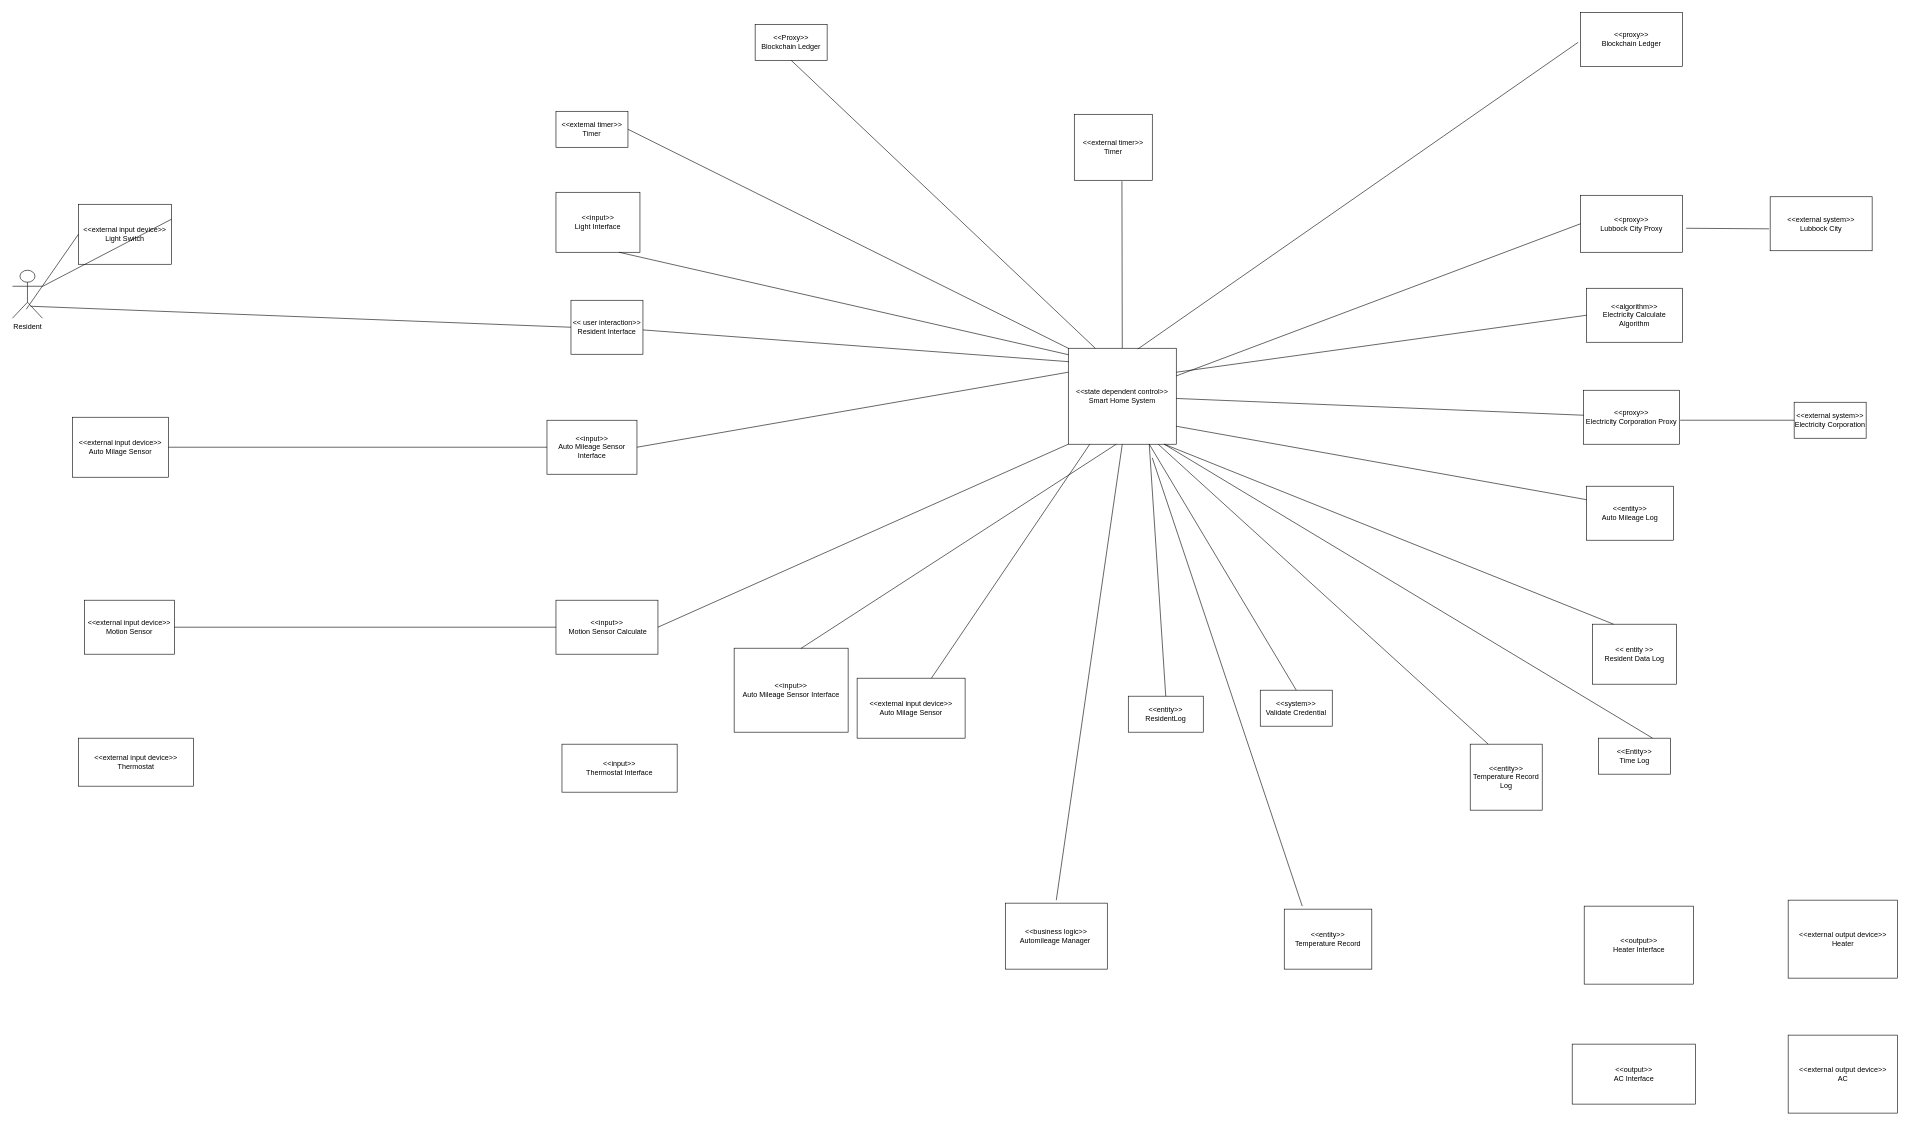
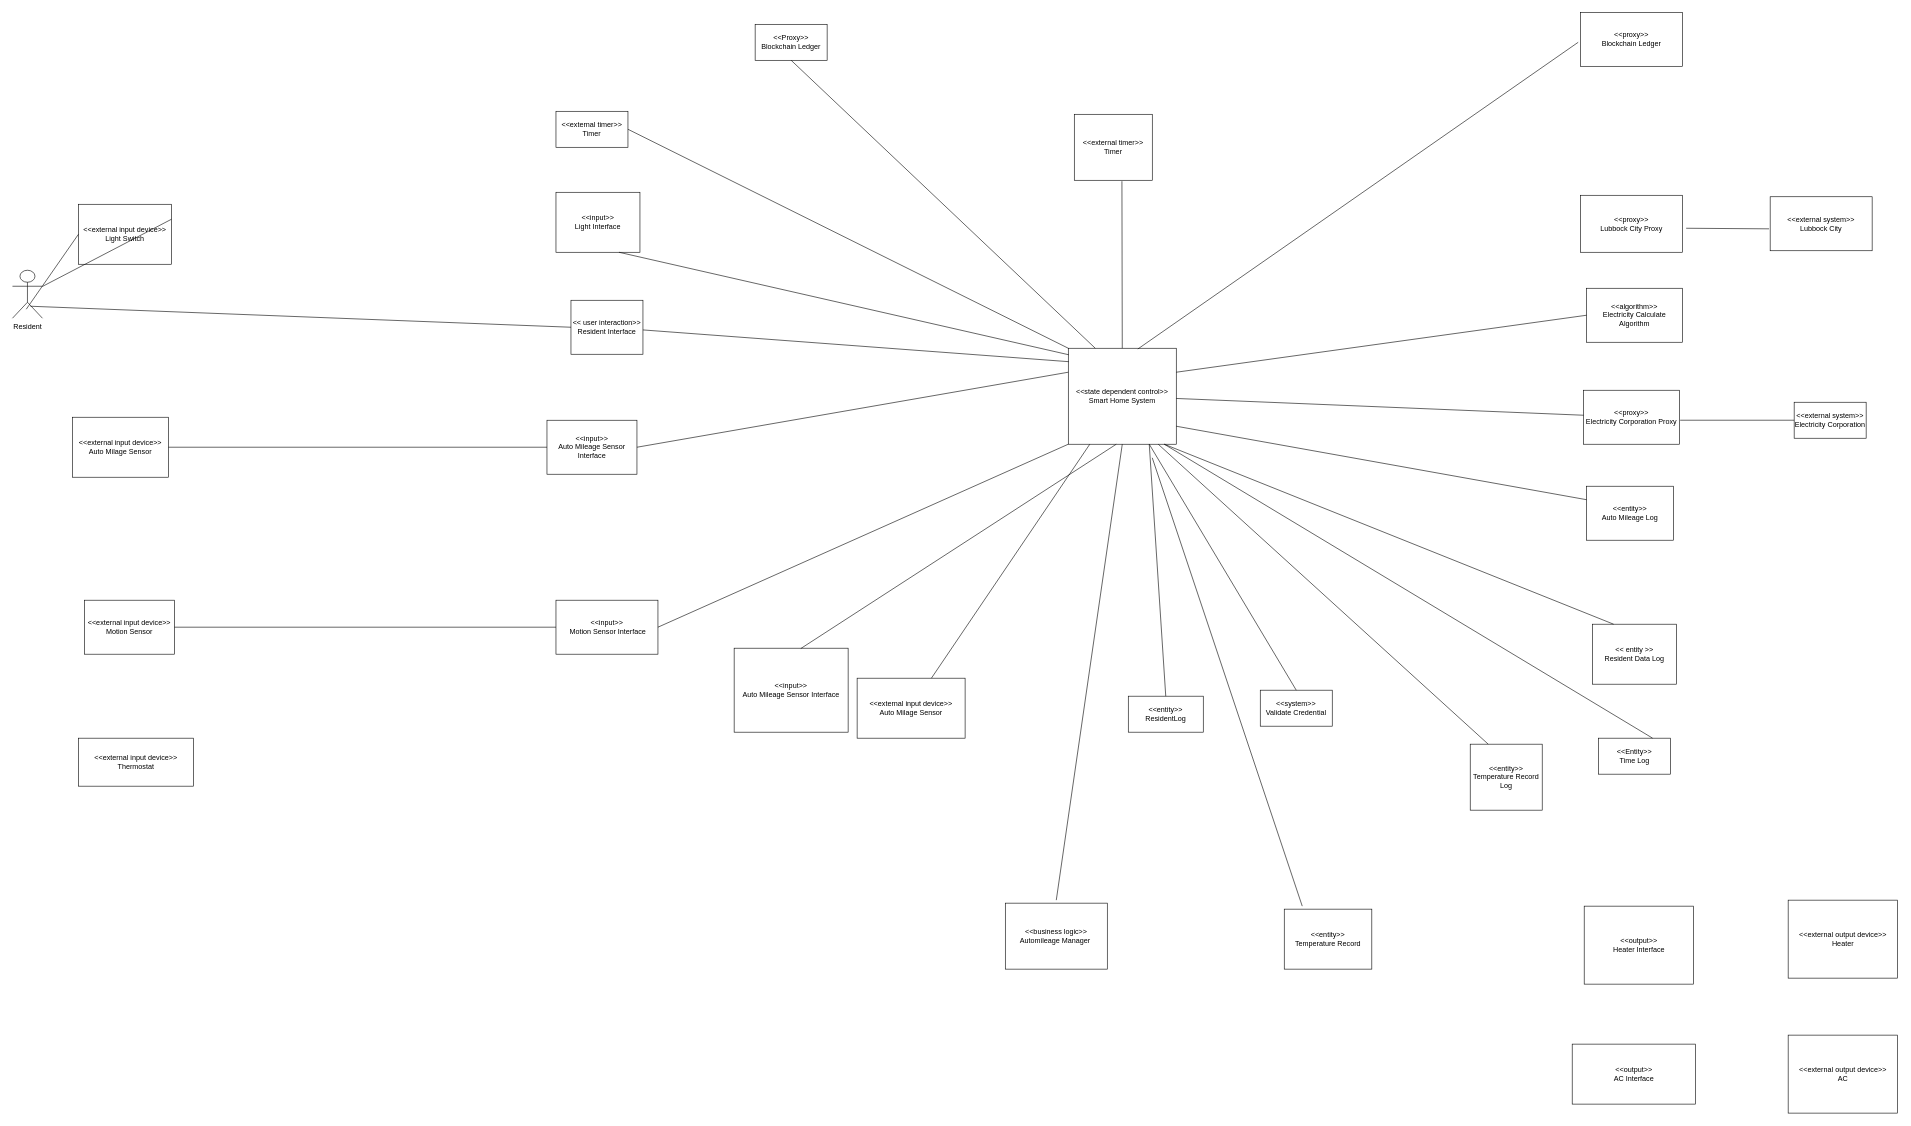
edge "<<proxy>> Lubbock City Proxy" -- "<<state dependent control>> Smart Home System": removed
node "<<input>> Motion Sensor Calculate": label "<<input>> Motion Sensor Calculate" -> "<<input>> Motion Sensor Interface"
node "<<input>> Thermostat Interface": removed
